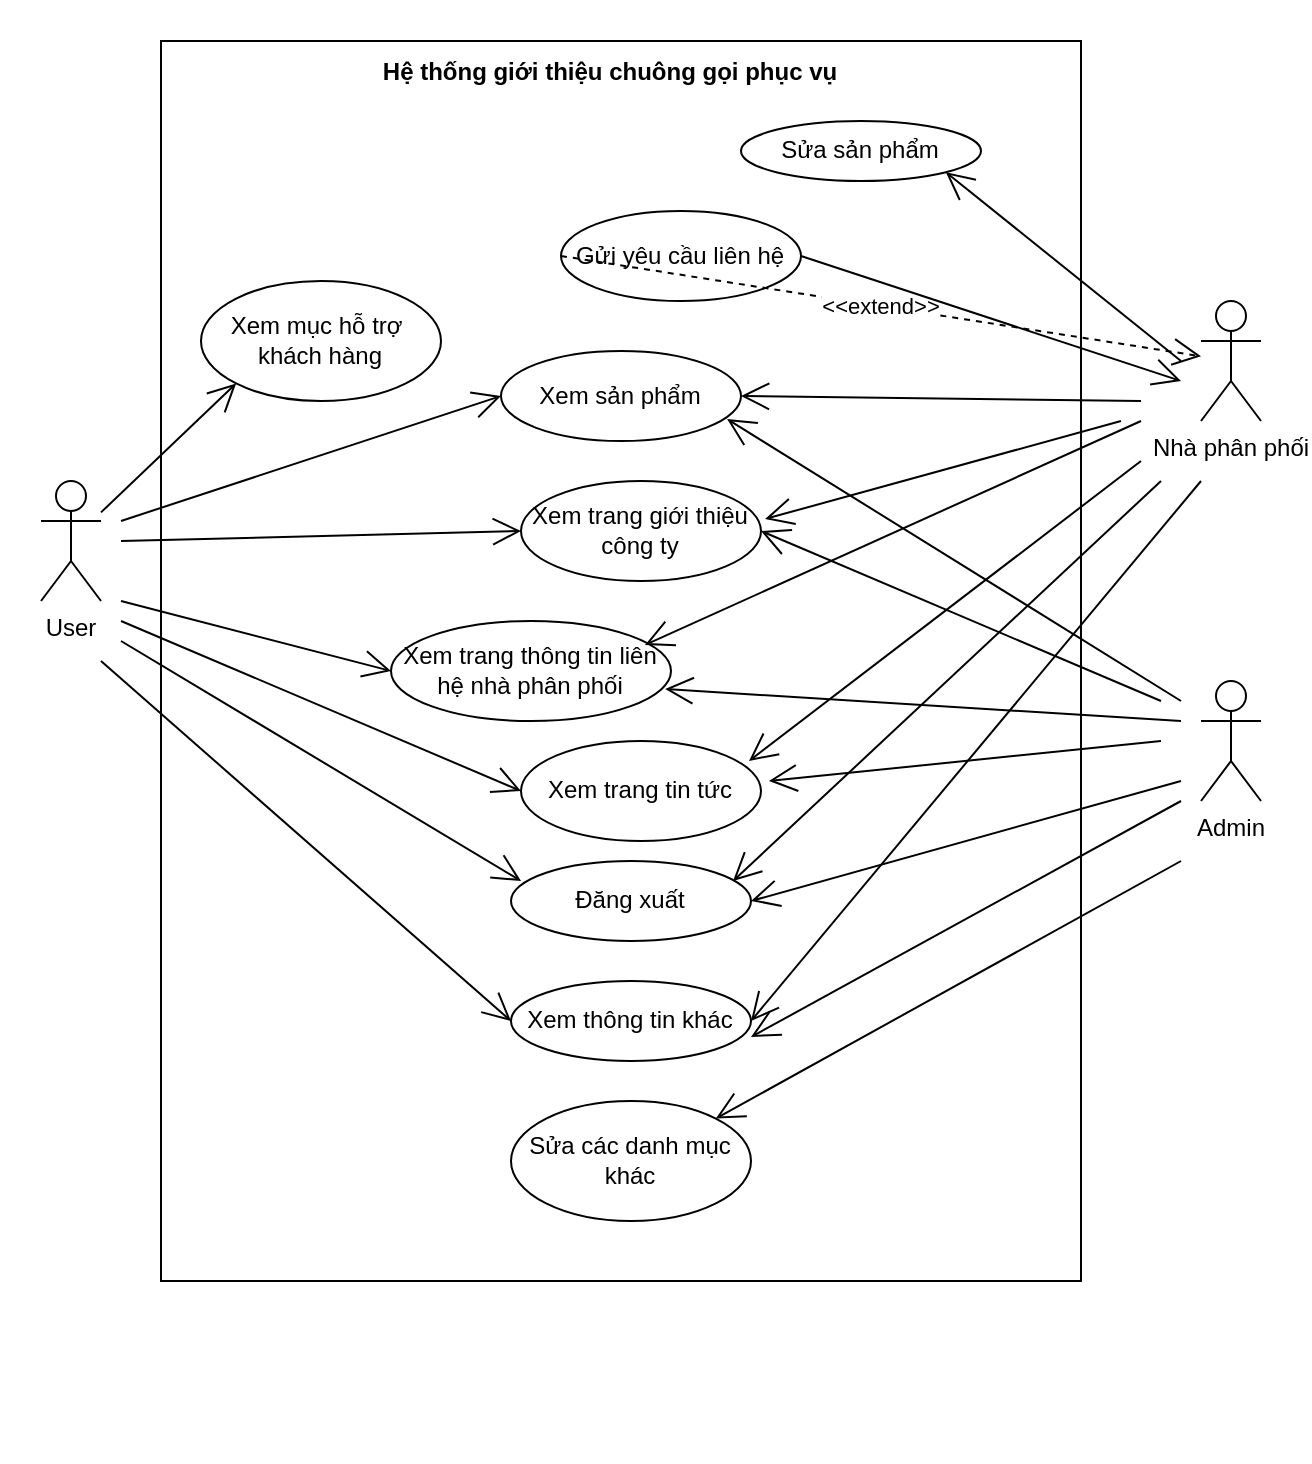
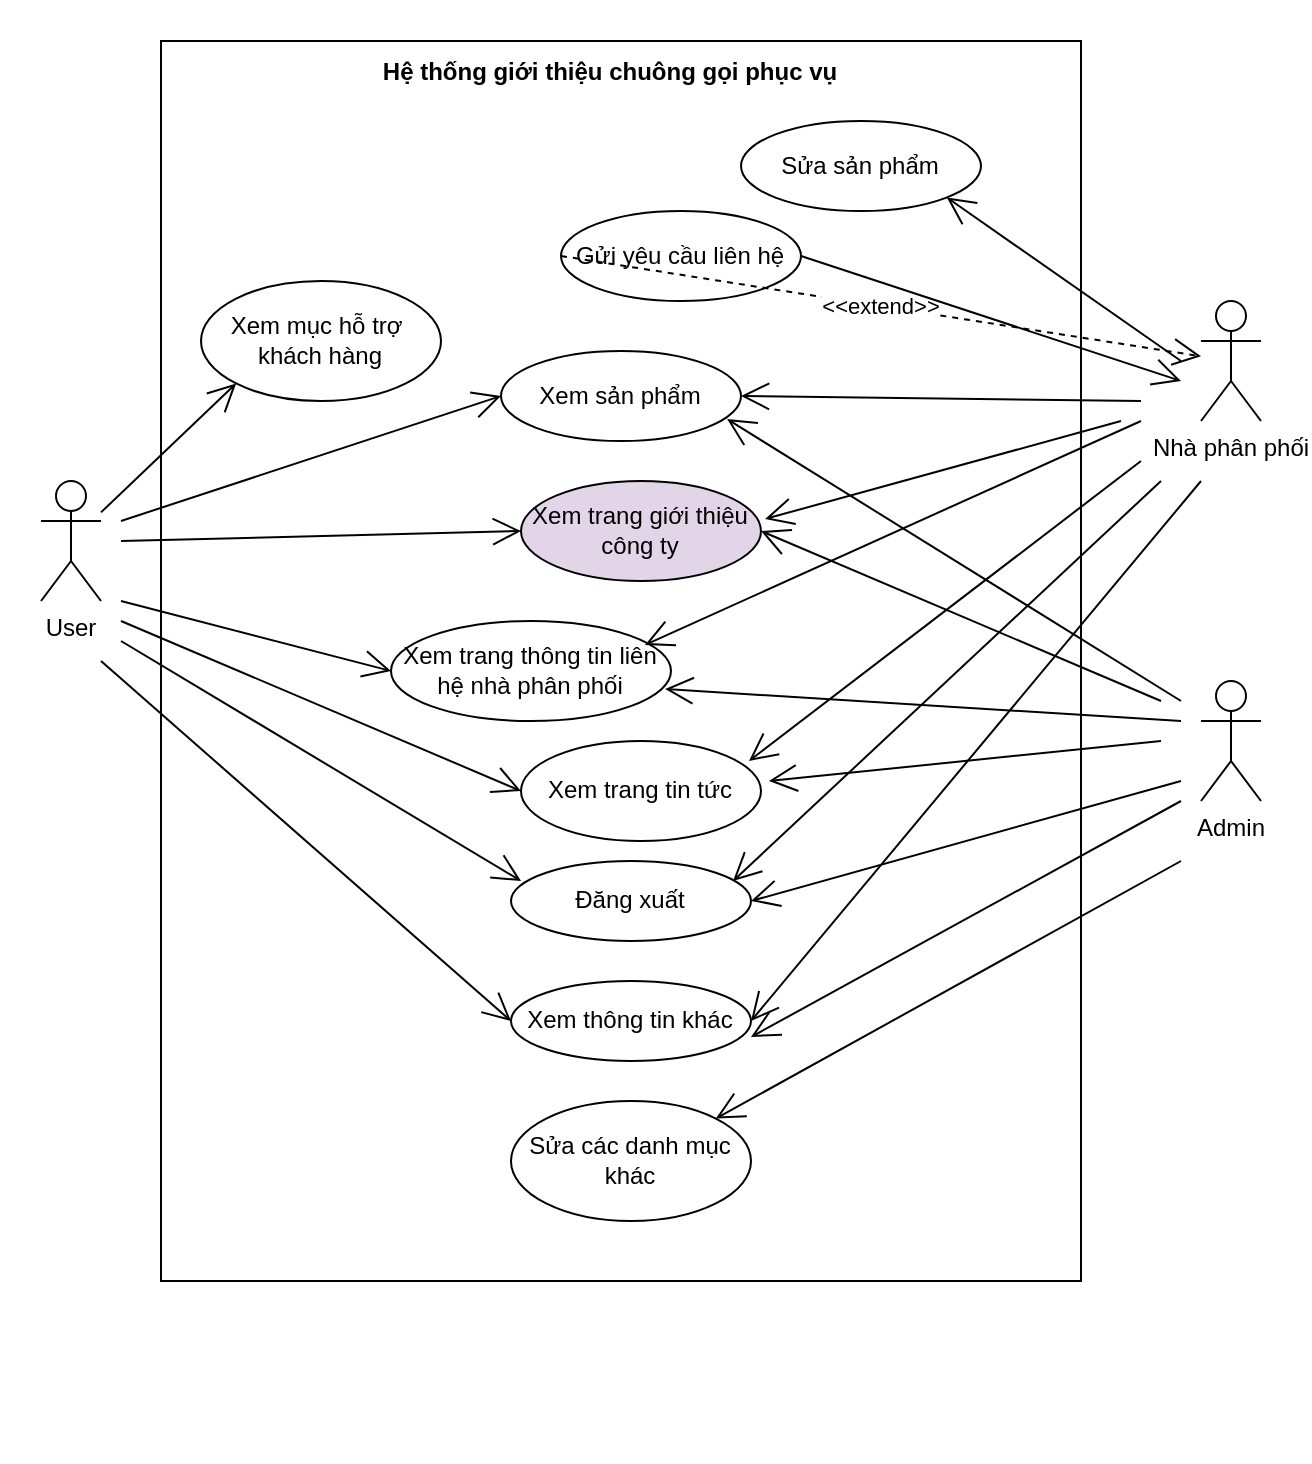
node "Sửa sản phẩm": size 240x60 -> 240x90
node "Xem trang giới thiệu công ty": fillcolor #ffffff -> #e1d5e7
